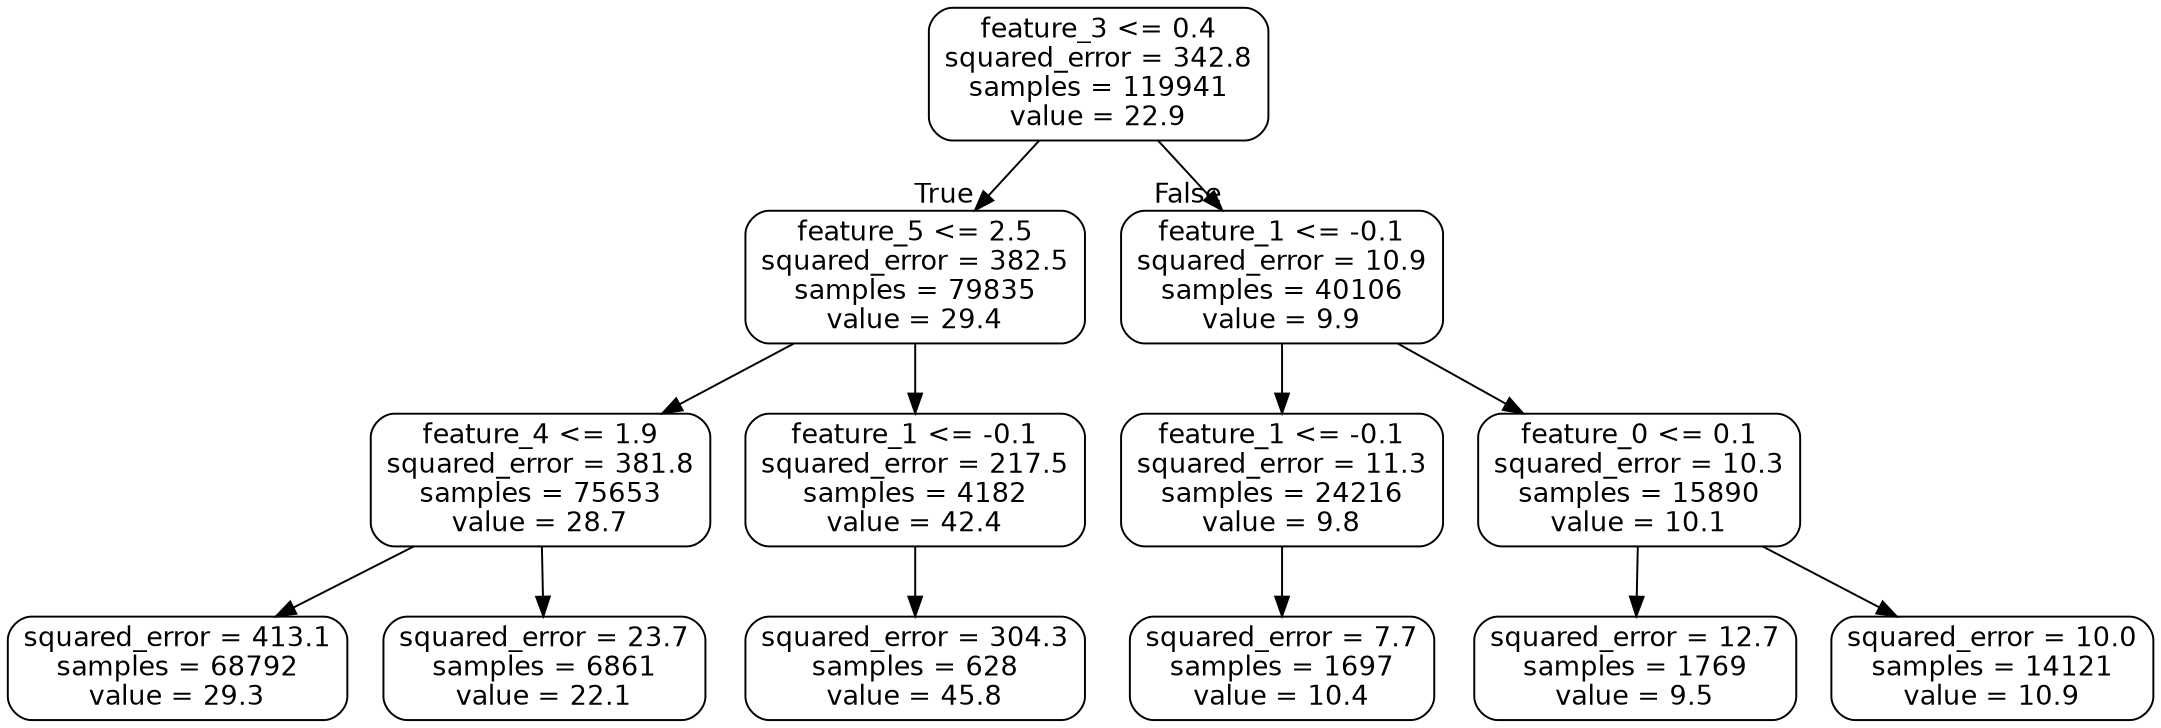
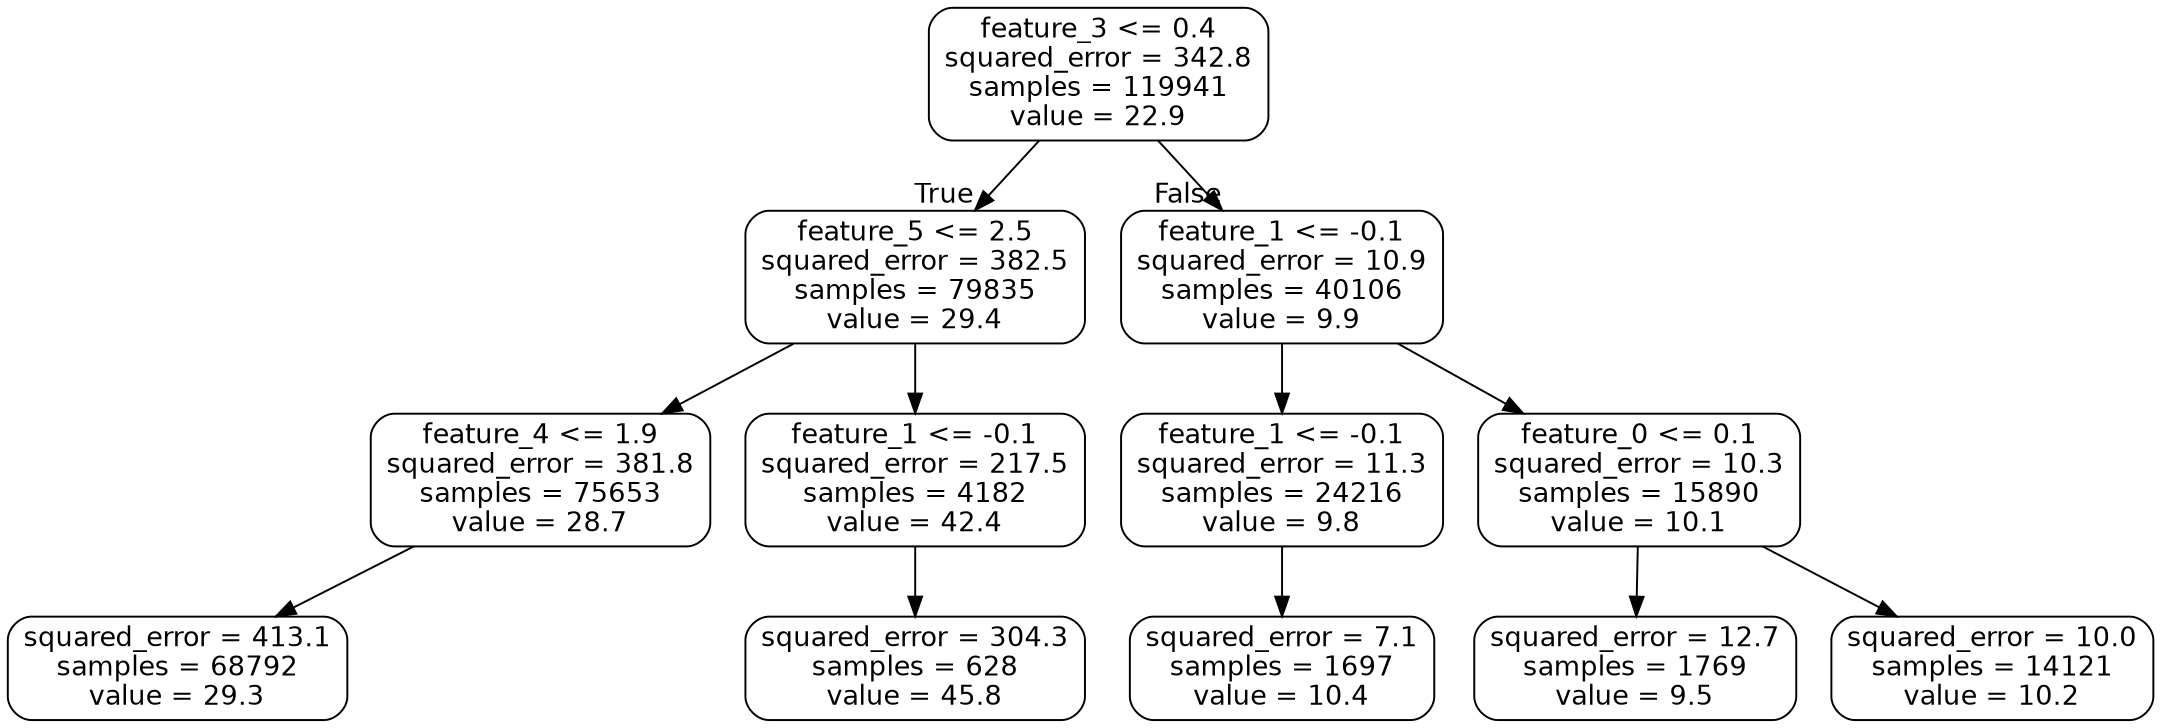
node "squared_error = 23.7 samples = 6861 value = 22.1": removed
node "squared_error = 7.7 samples = 1697 value = 10.4": label "squared_error = 7.7 samples = 1697 value = 10.4" -> "squared_error = 7.1 samples = 1697 value = 10.4"
node "squared_error = 10.0 samples = 14121 value = 10.9": label "squared_error = 10.0 samples = 14121 value = 10.9" -> "squared_error = 10.0 samples = 14121 value = 10.2"
